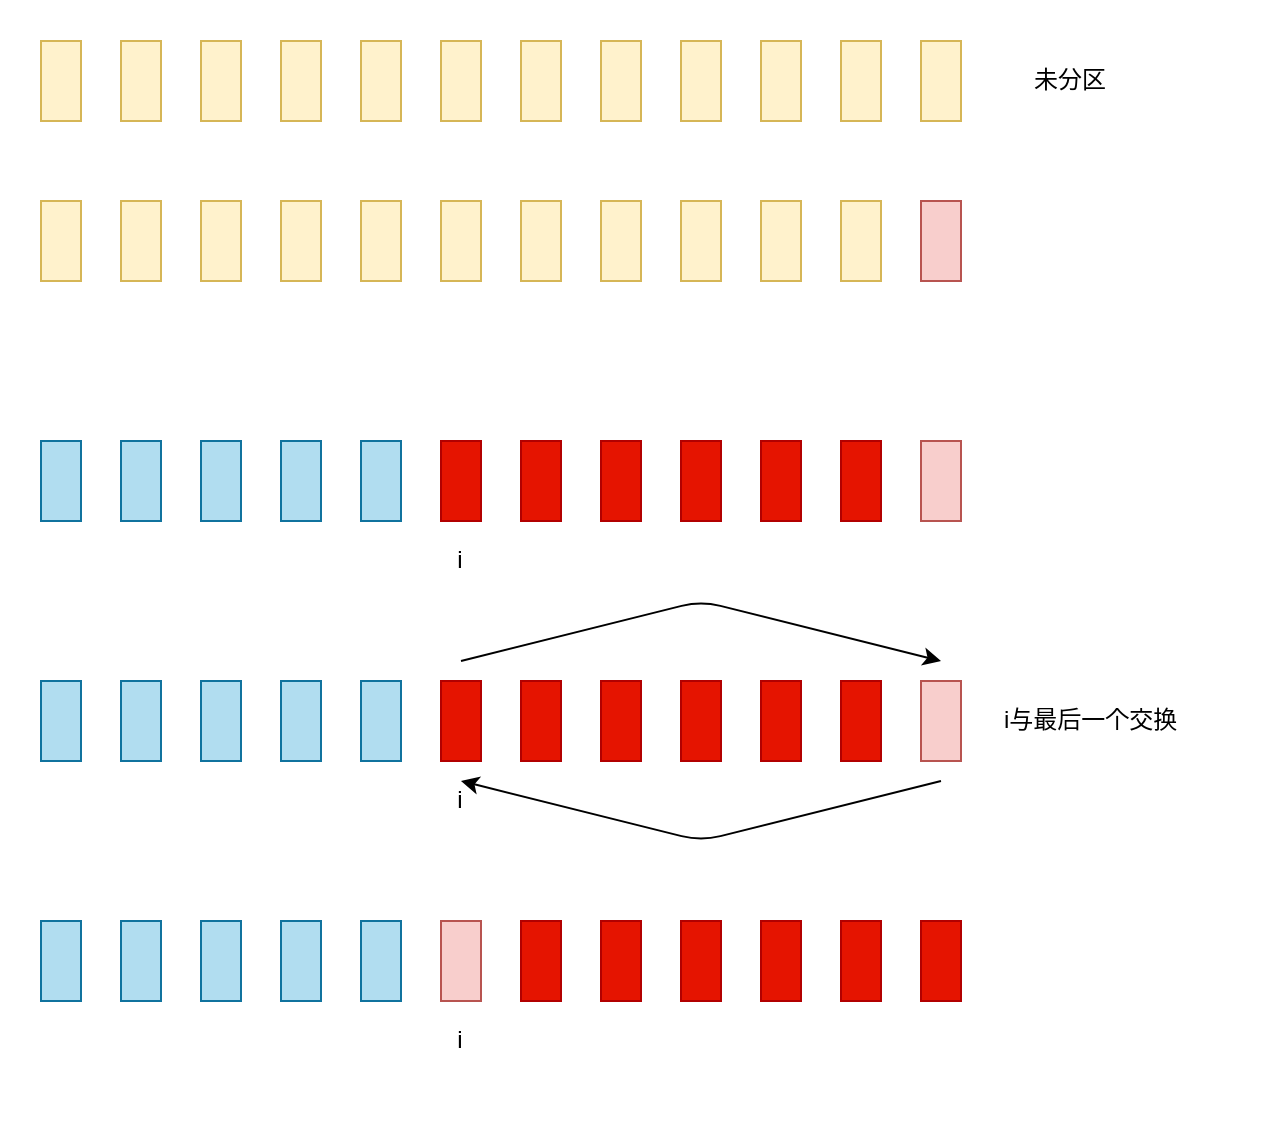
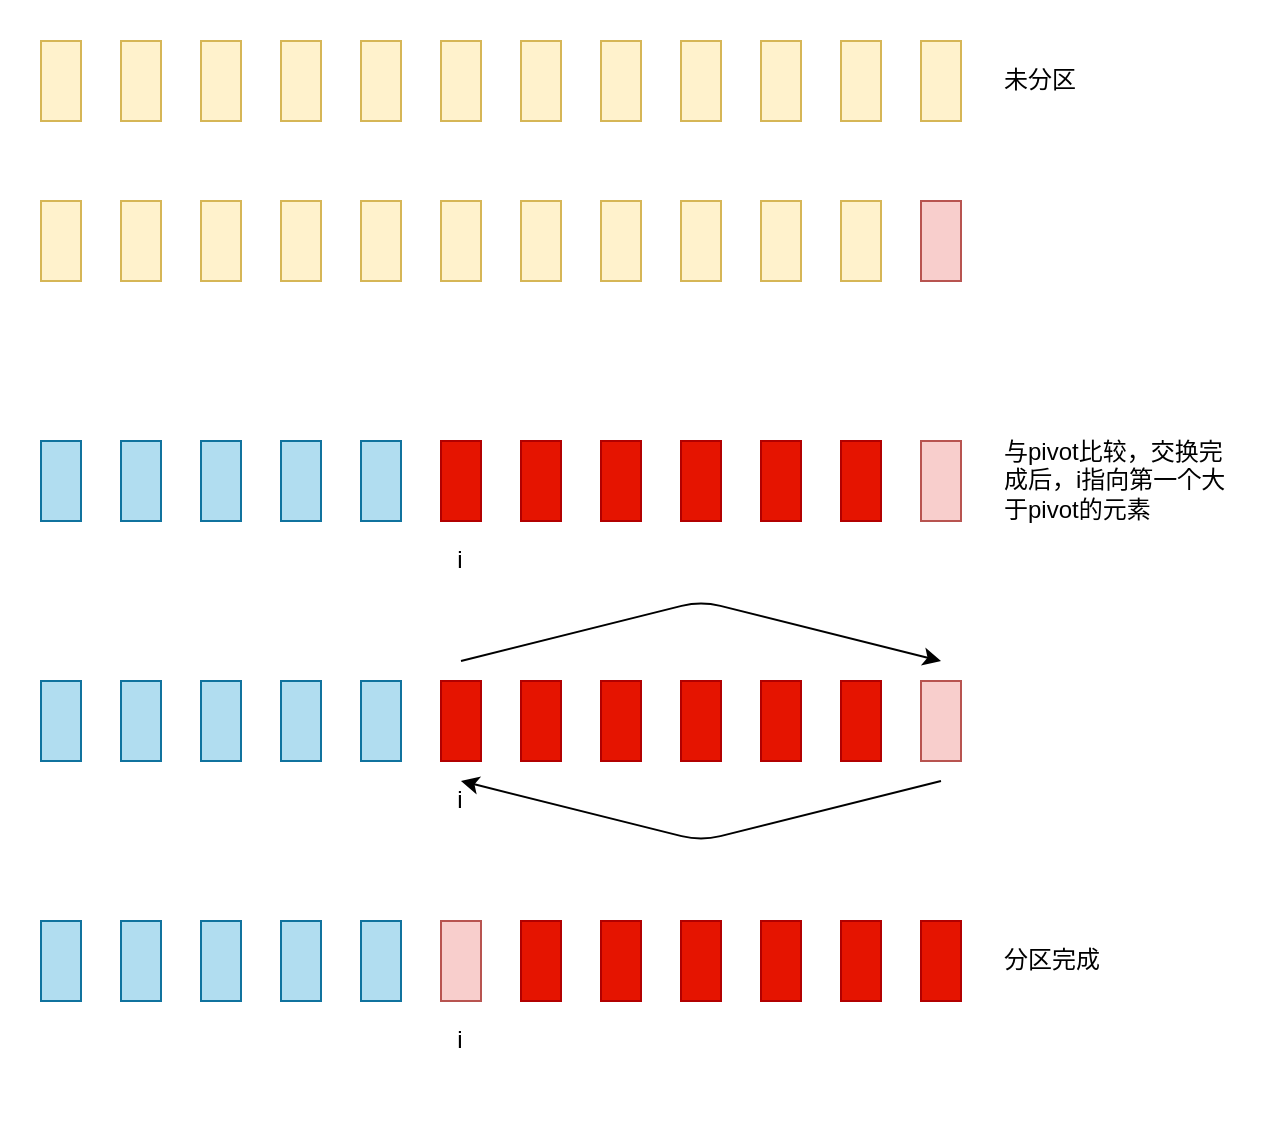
node "未分区": moved (1151, 81) -> (1121, 81)
node "与pivot比较，交换完成后，i指向第一个大于pivot的元素": added
node "i与最后一个交换": removed
node "分区完成": added
